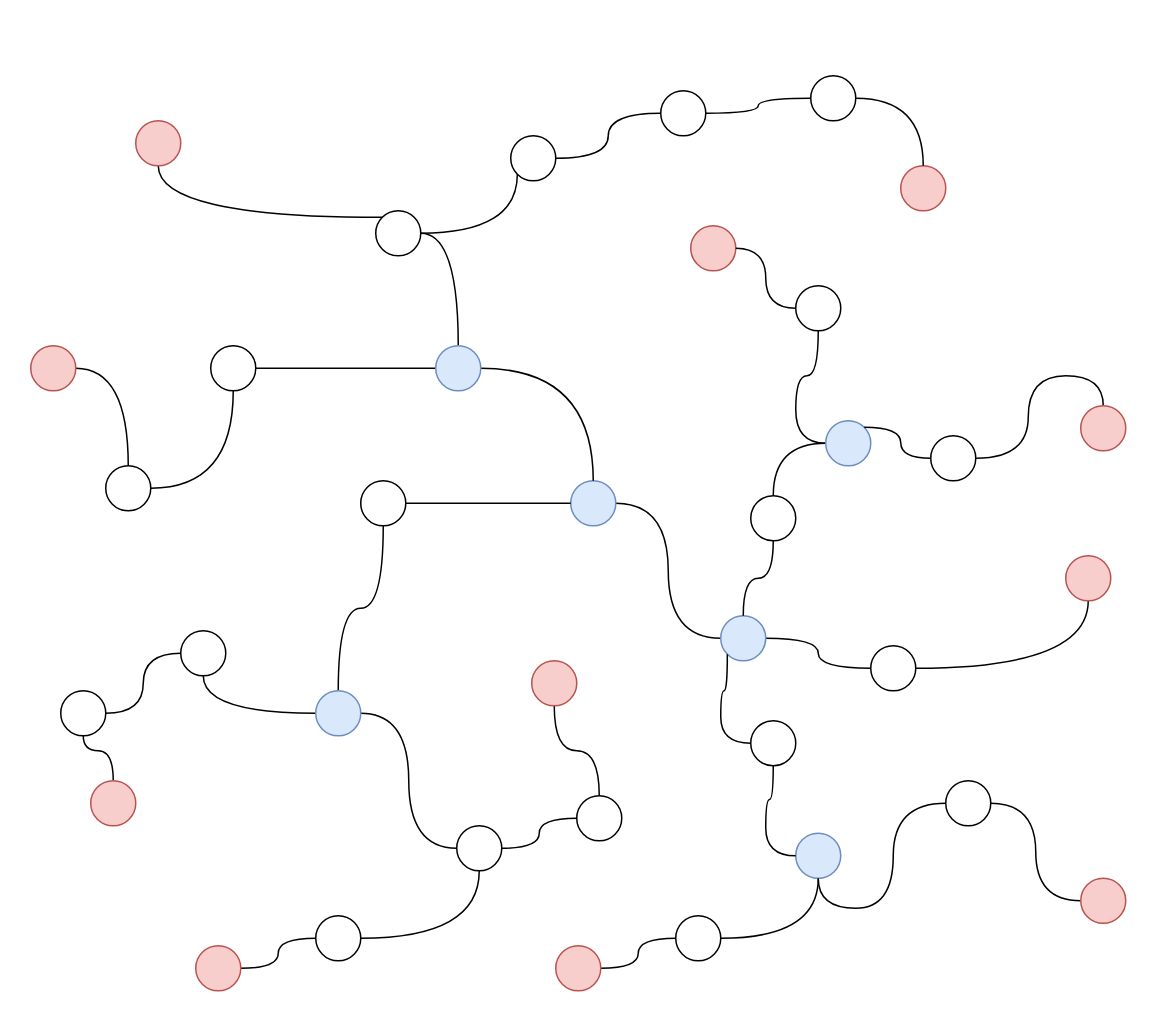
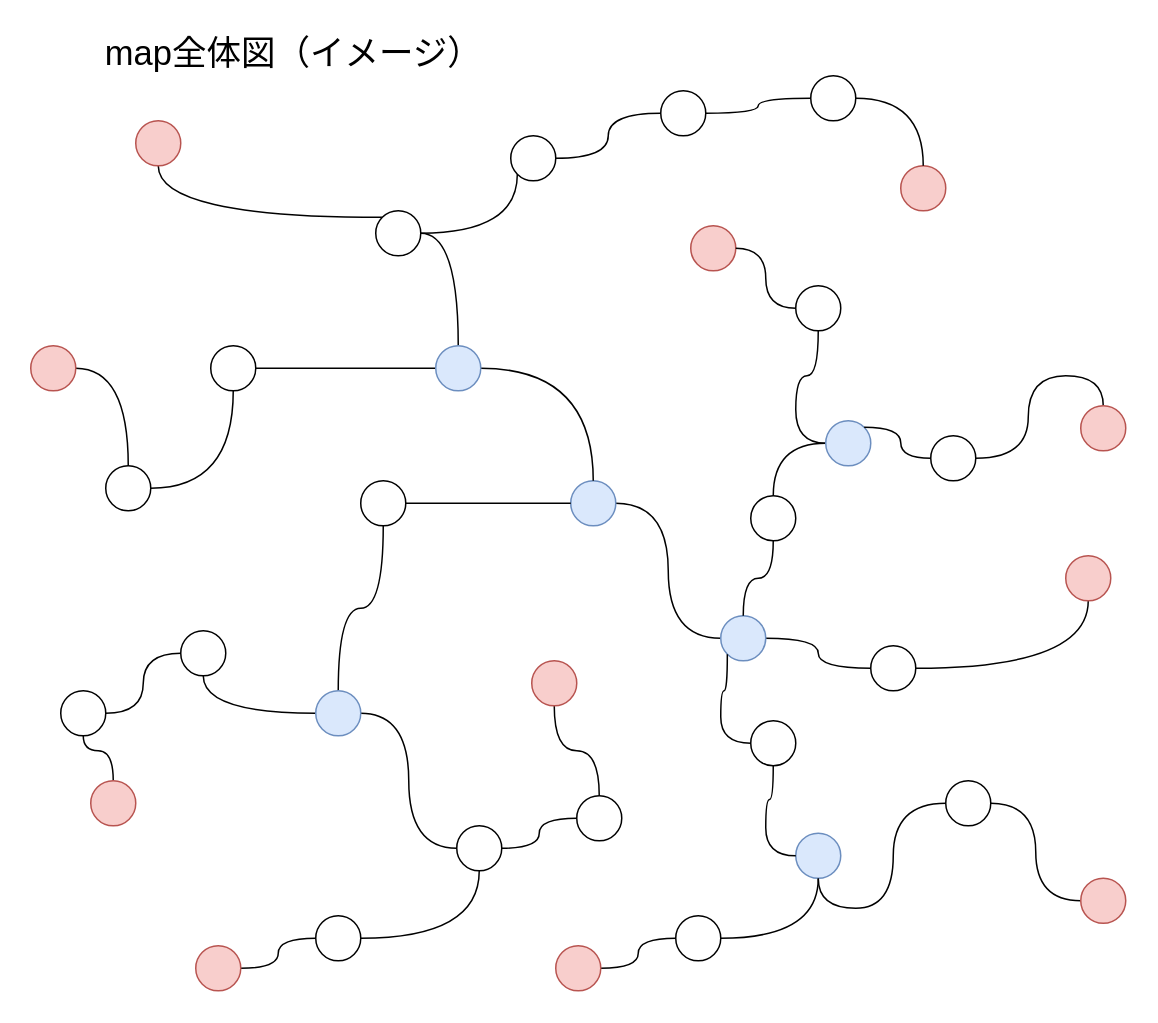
node "map全体図（イメージ）": added
